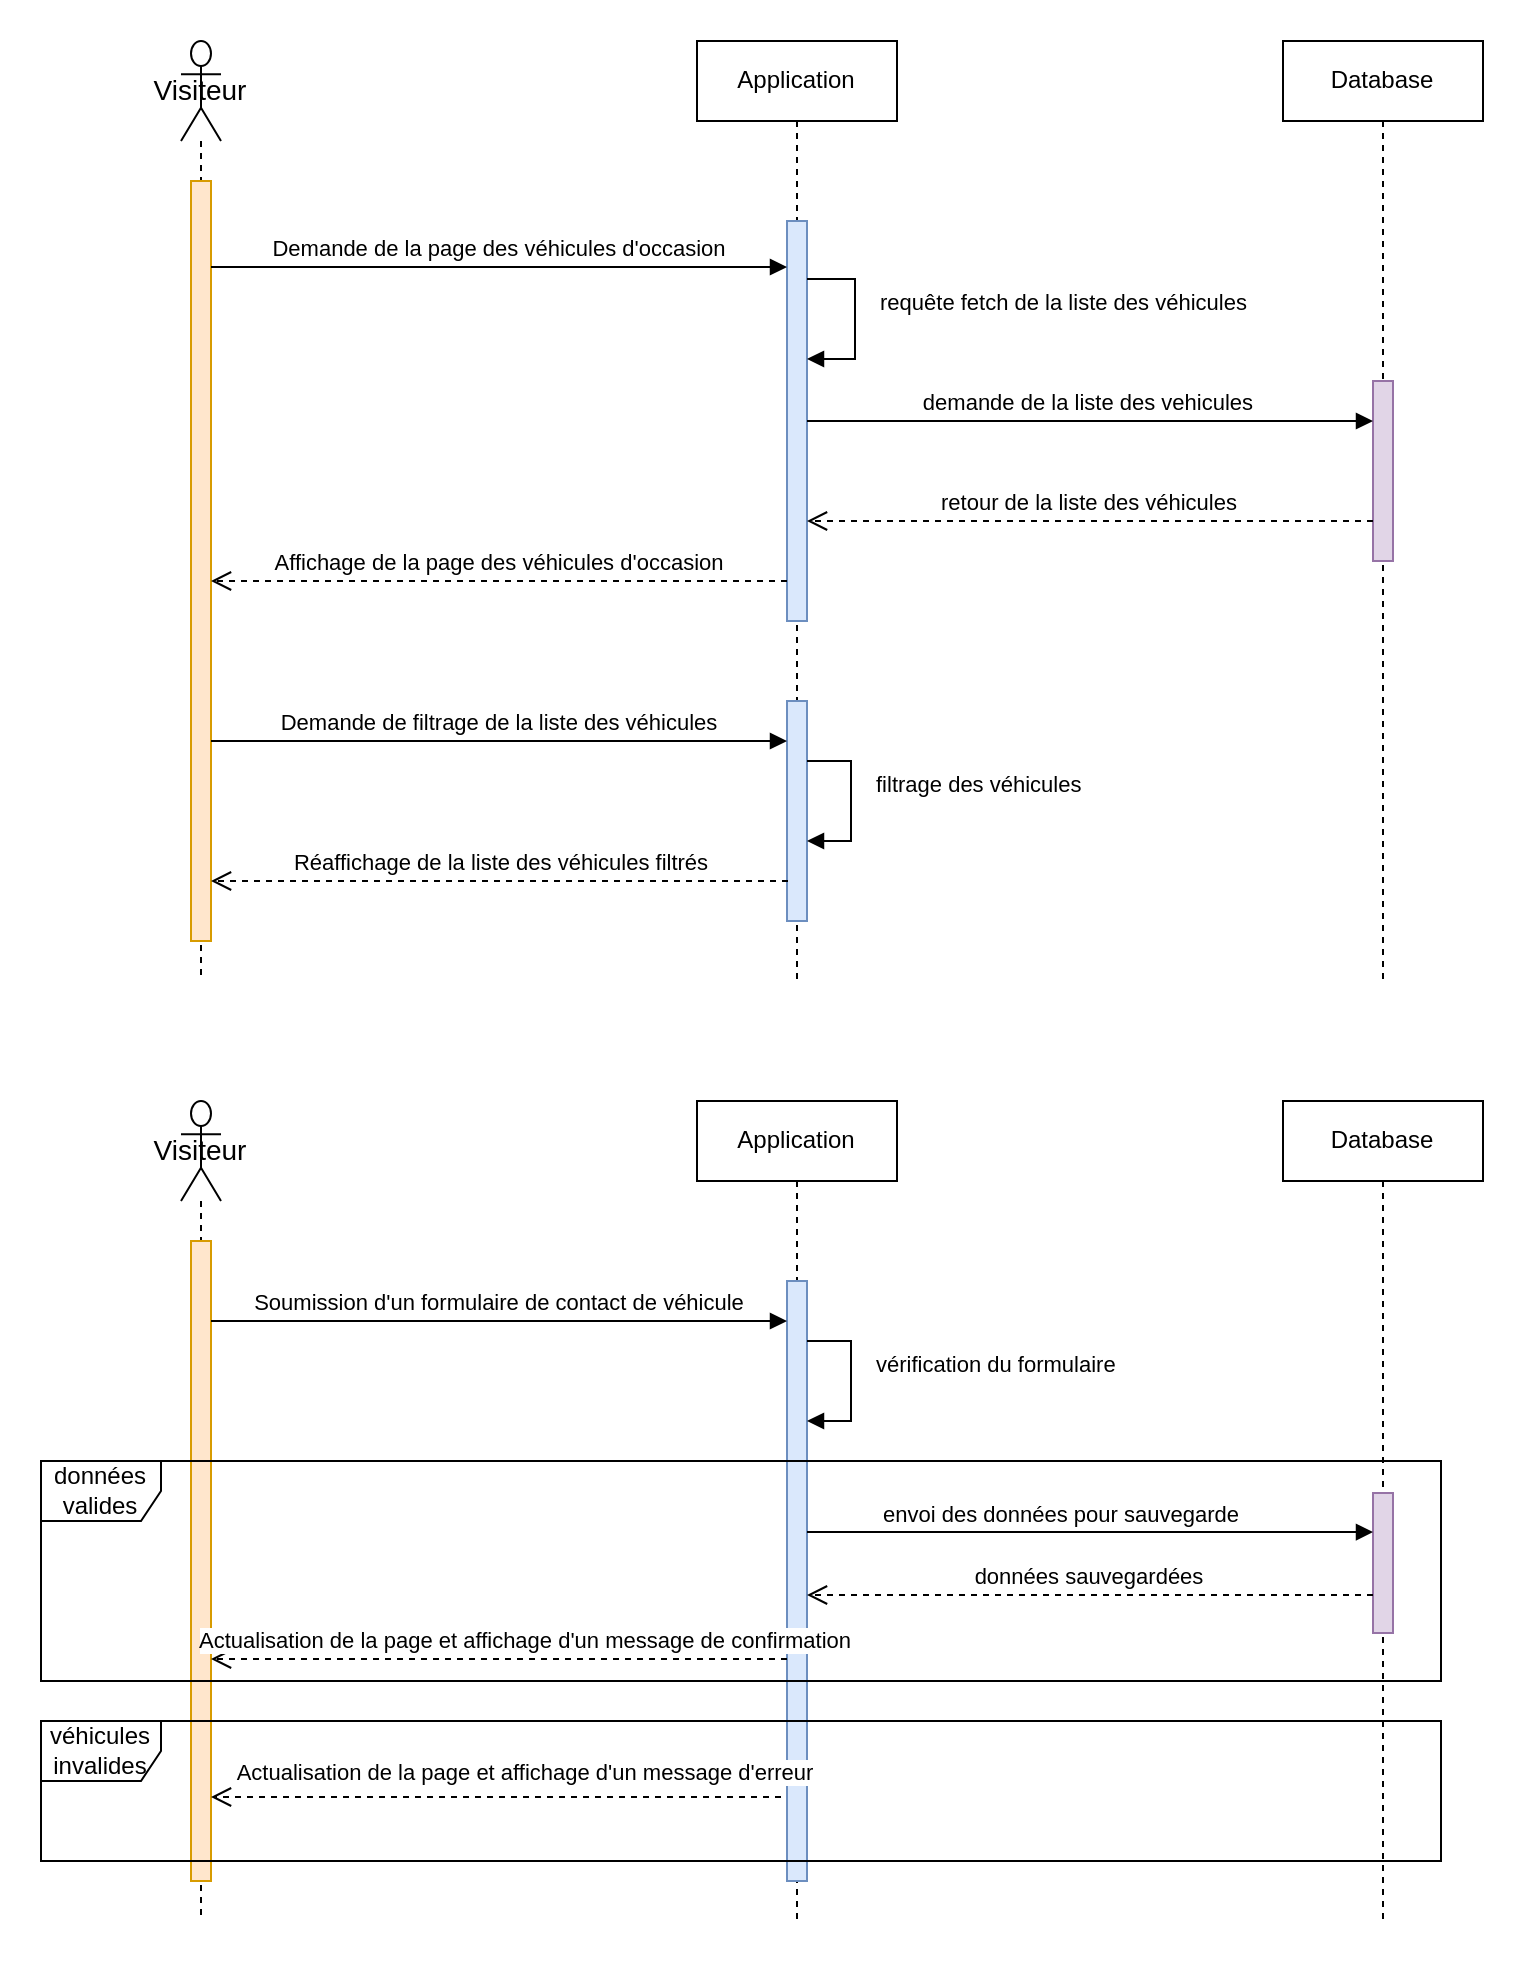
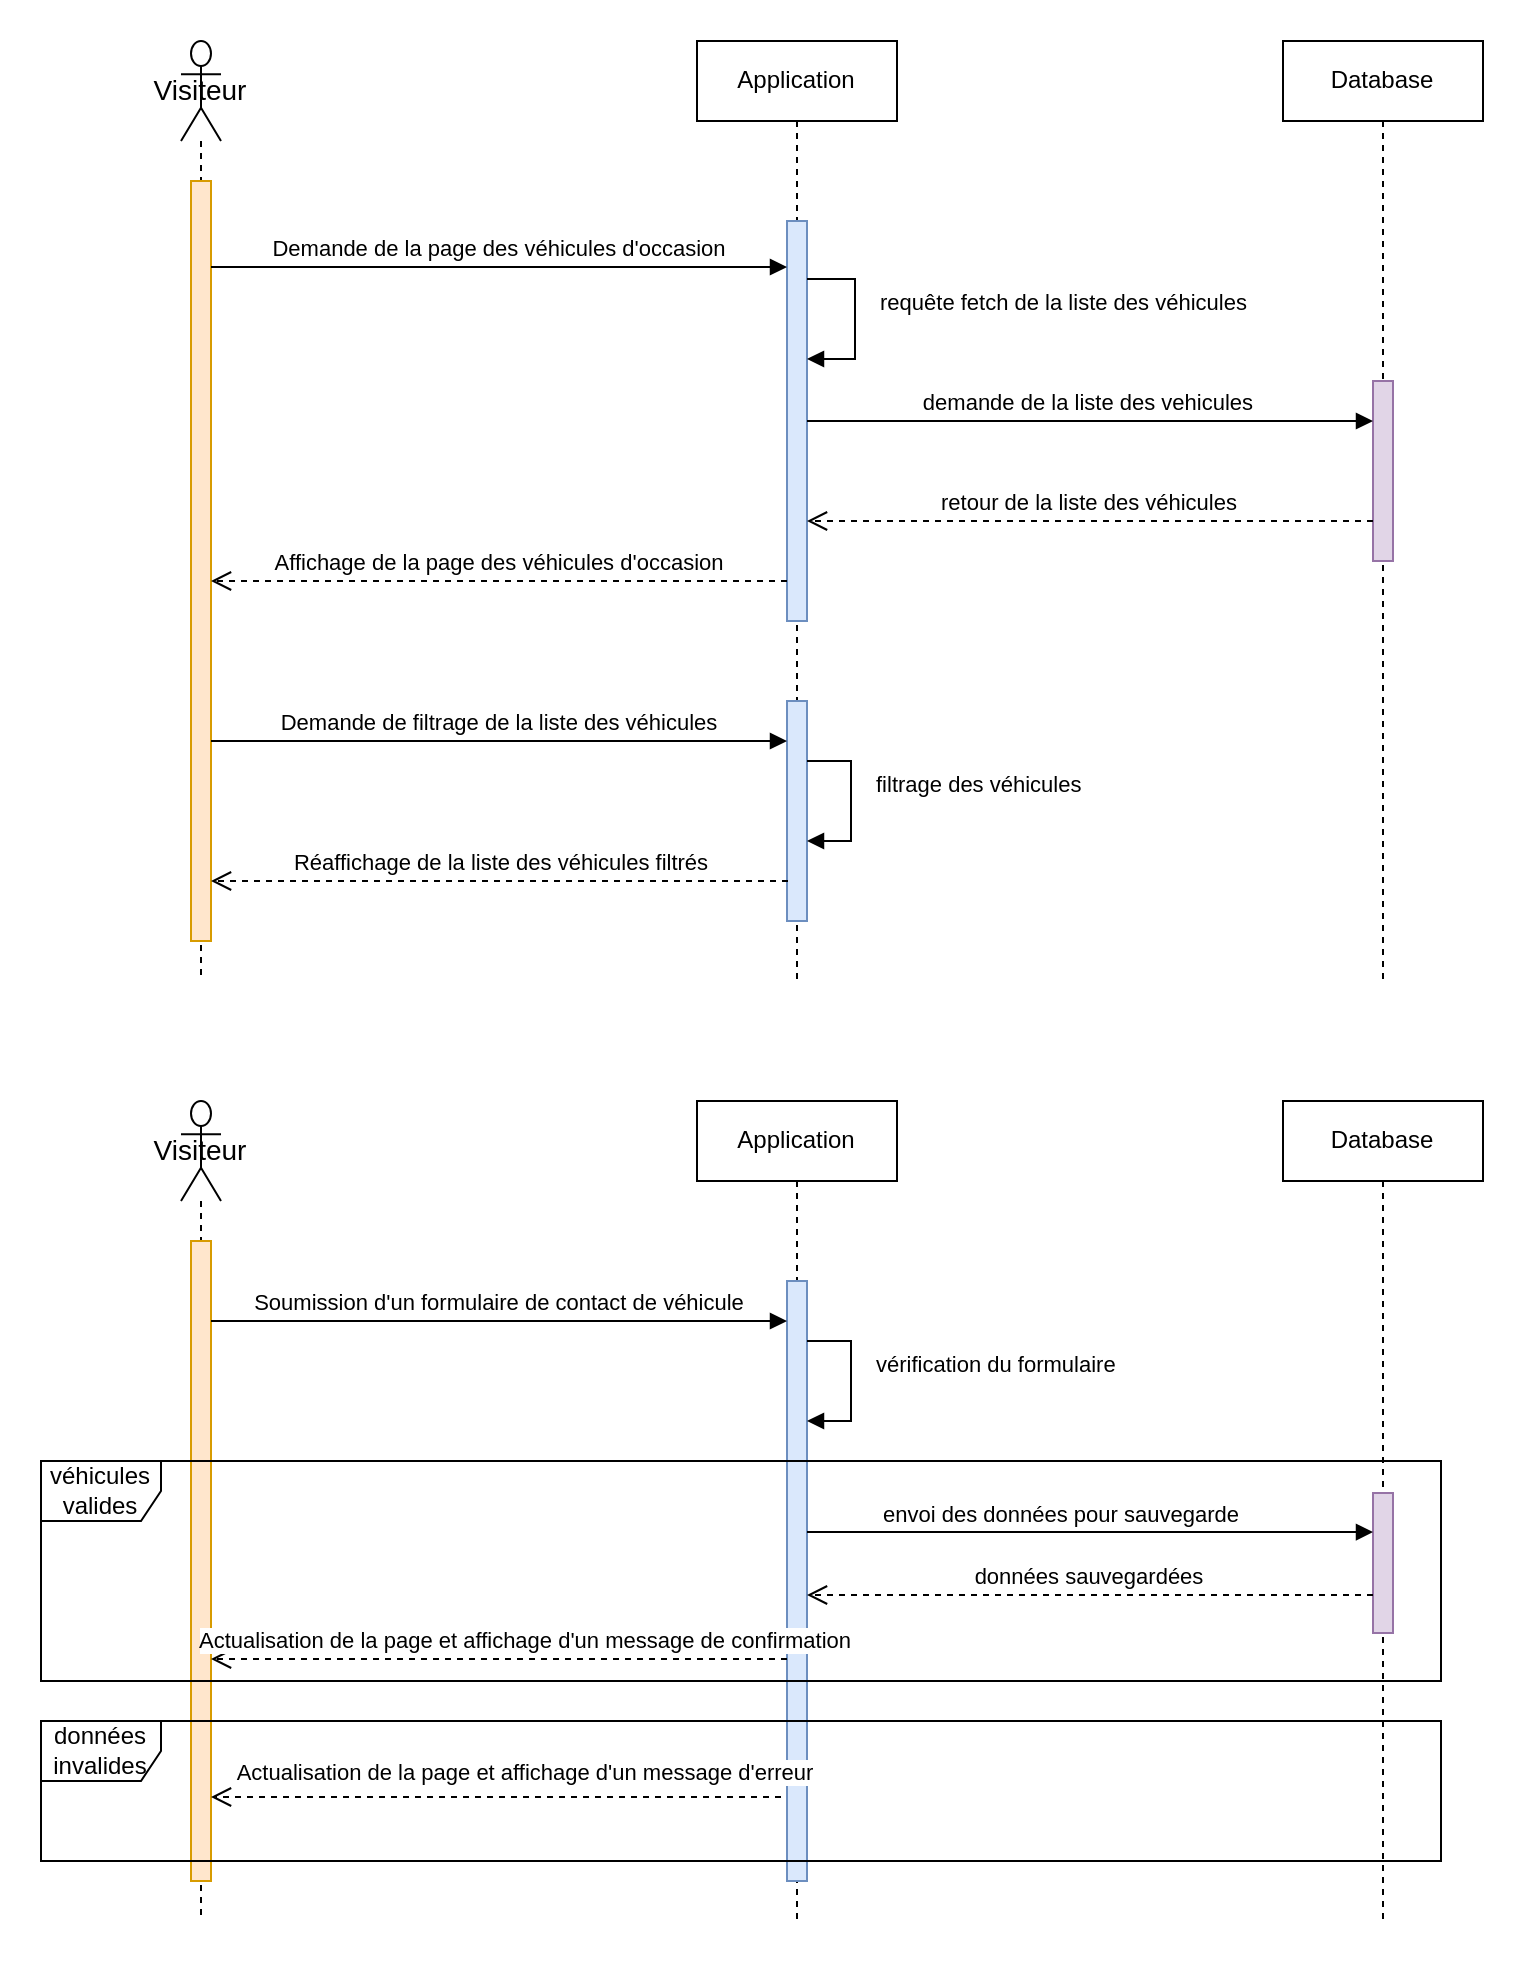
node "données valides": label "données valides" -> "véhicules valides"
node "véhicules invalides": label "véhicules invalides" -> "données invalides"
